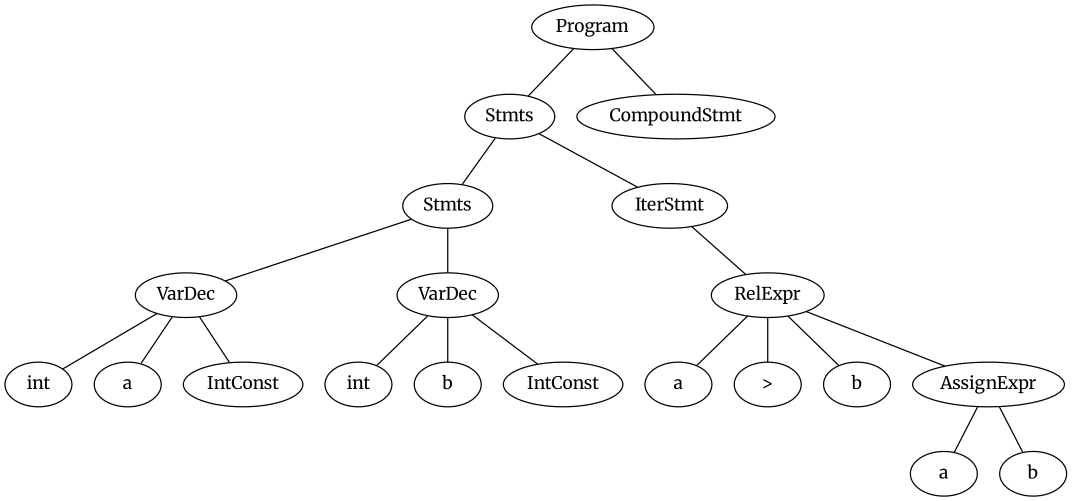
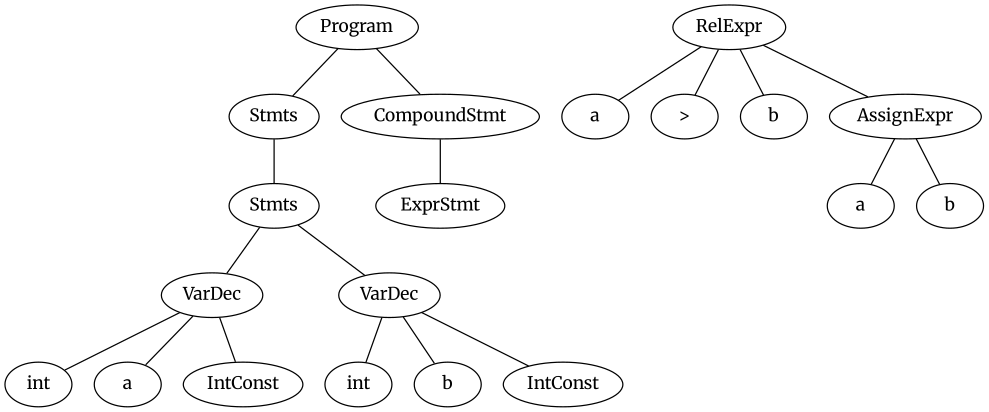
node "ExprStmt": added
node "IterStmt": removed
